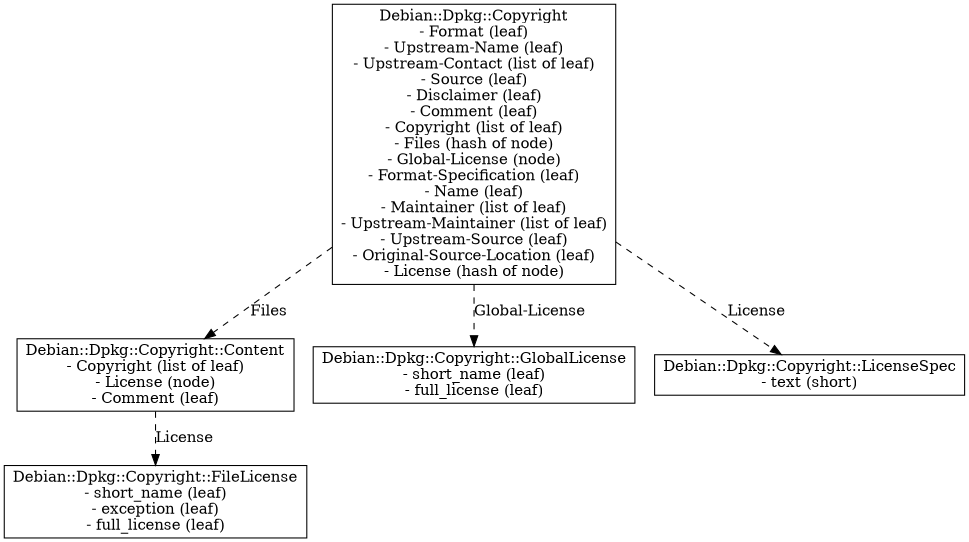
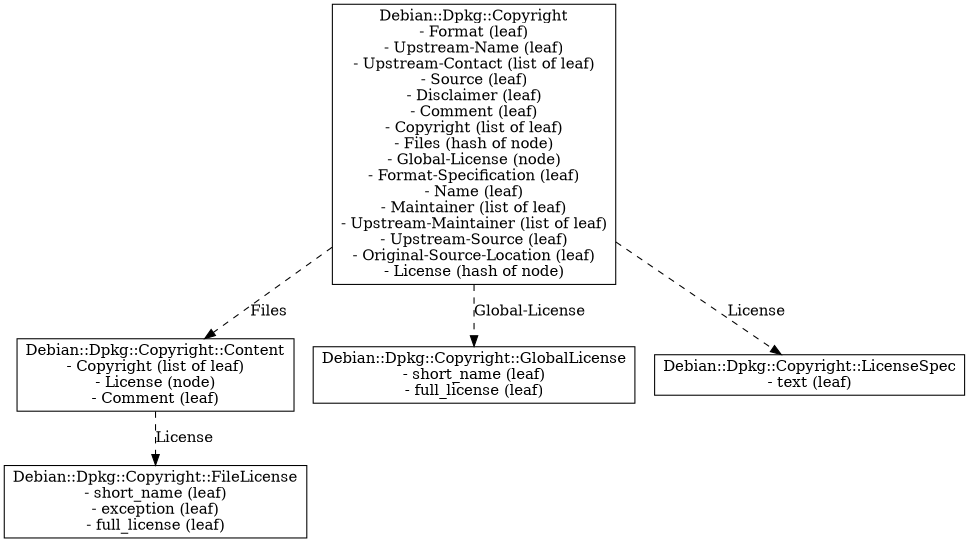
node "Debian::Dpkg::Copyright::LicenseSpec - text (short)": label "Debian::Dpkg::Copyright::LicenseSpec - text (short)" -> "Debian::Dpkg::Copyright::LicenseSpec - text (leaf)"
